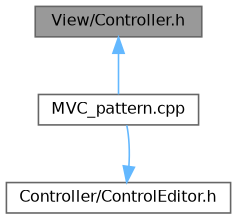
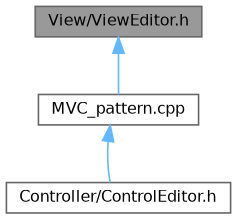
node "View/Controller.h": label "View/Controller.h" -> "View/ViewEditor.h"
edge "MVC_pattern.cpp" -> "Controller/ControlEditor.h": reversed
